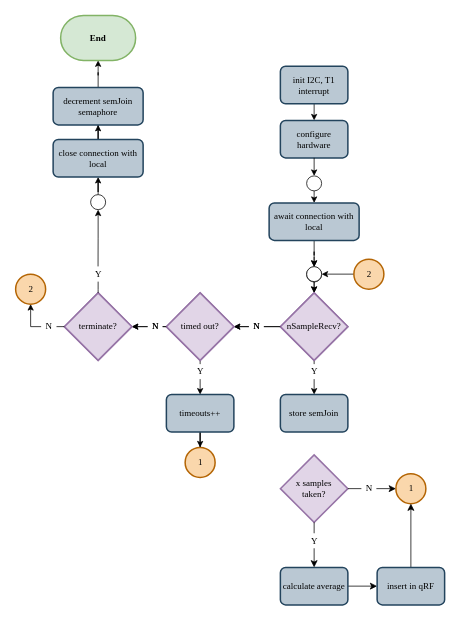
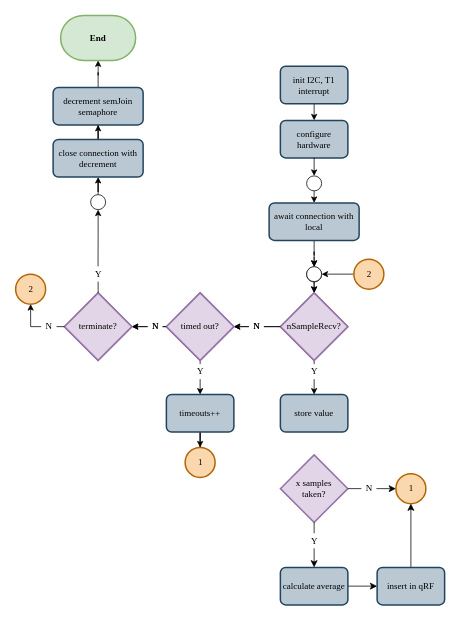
node "close connection with local": label "close connection with local" -> "close connection with decrement"
node "store semJoin": label "store semJoin" -> "store value"
